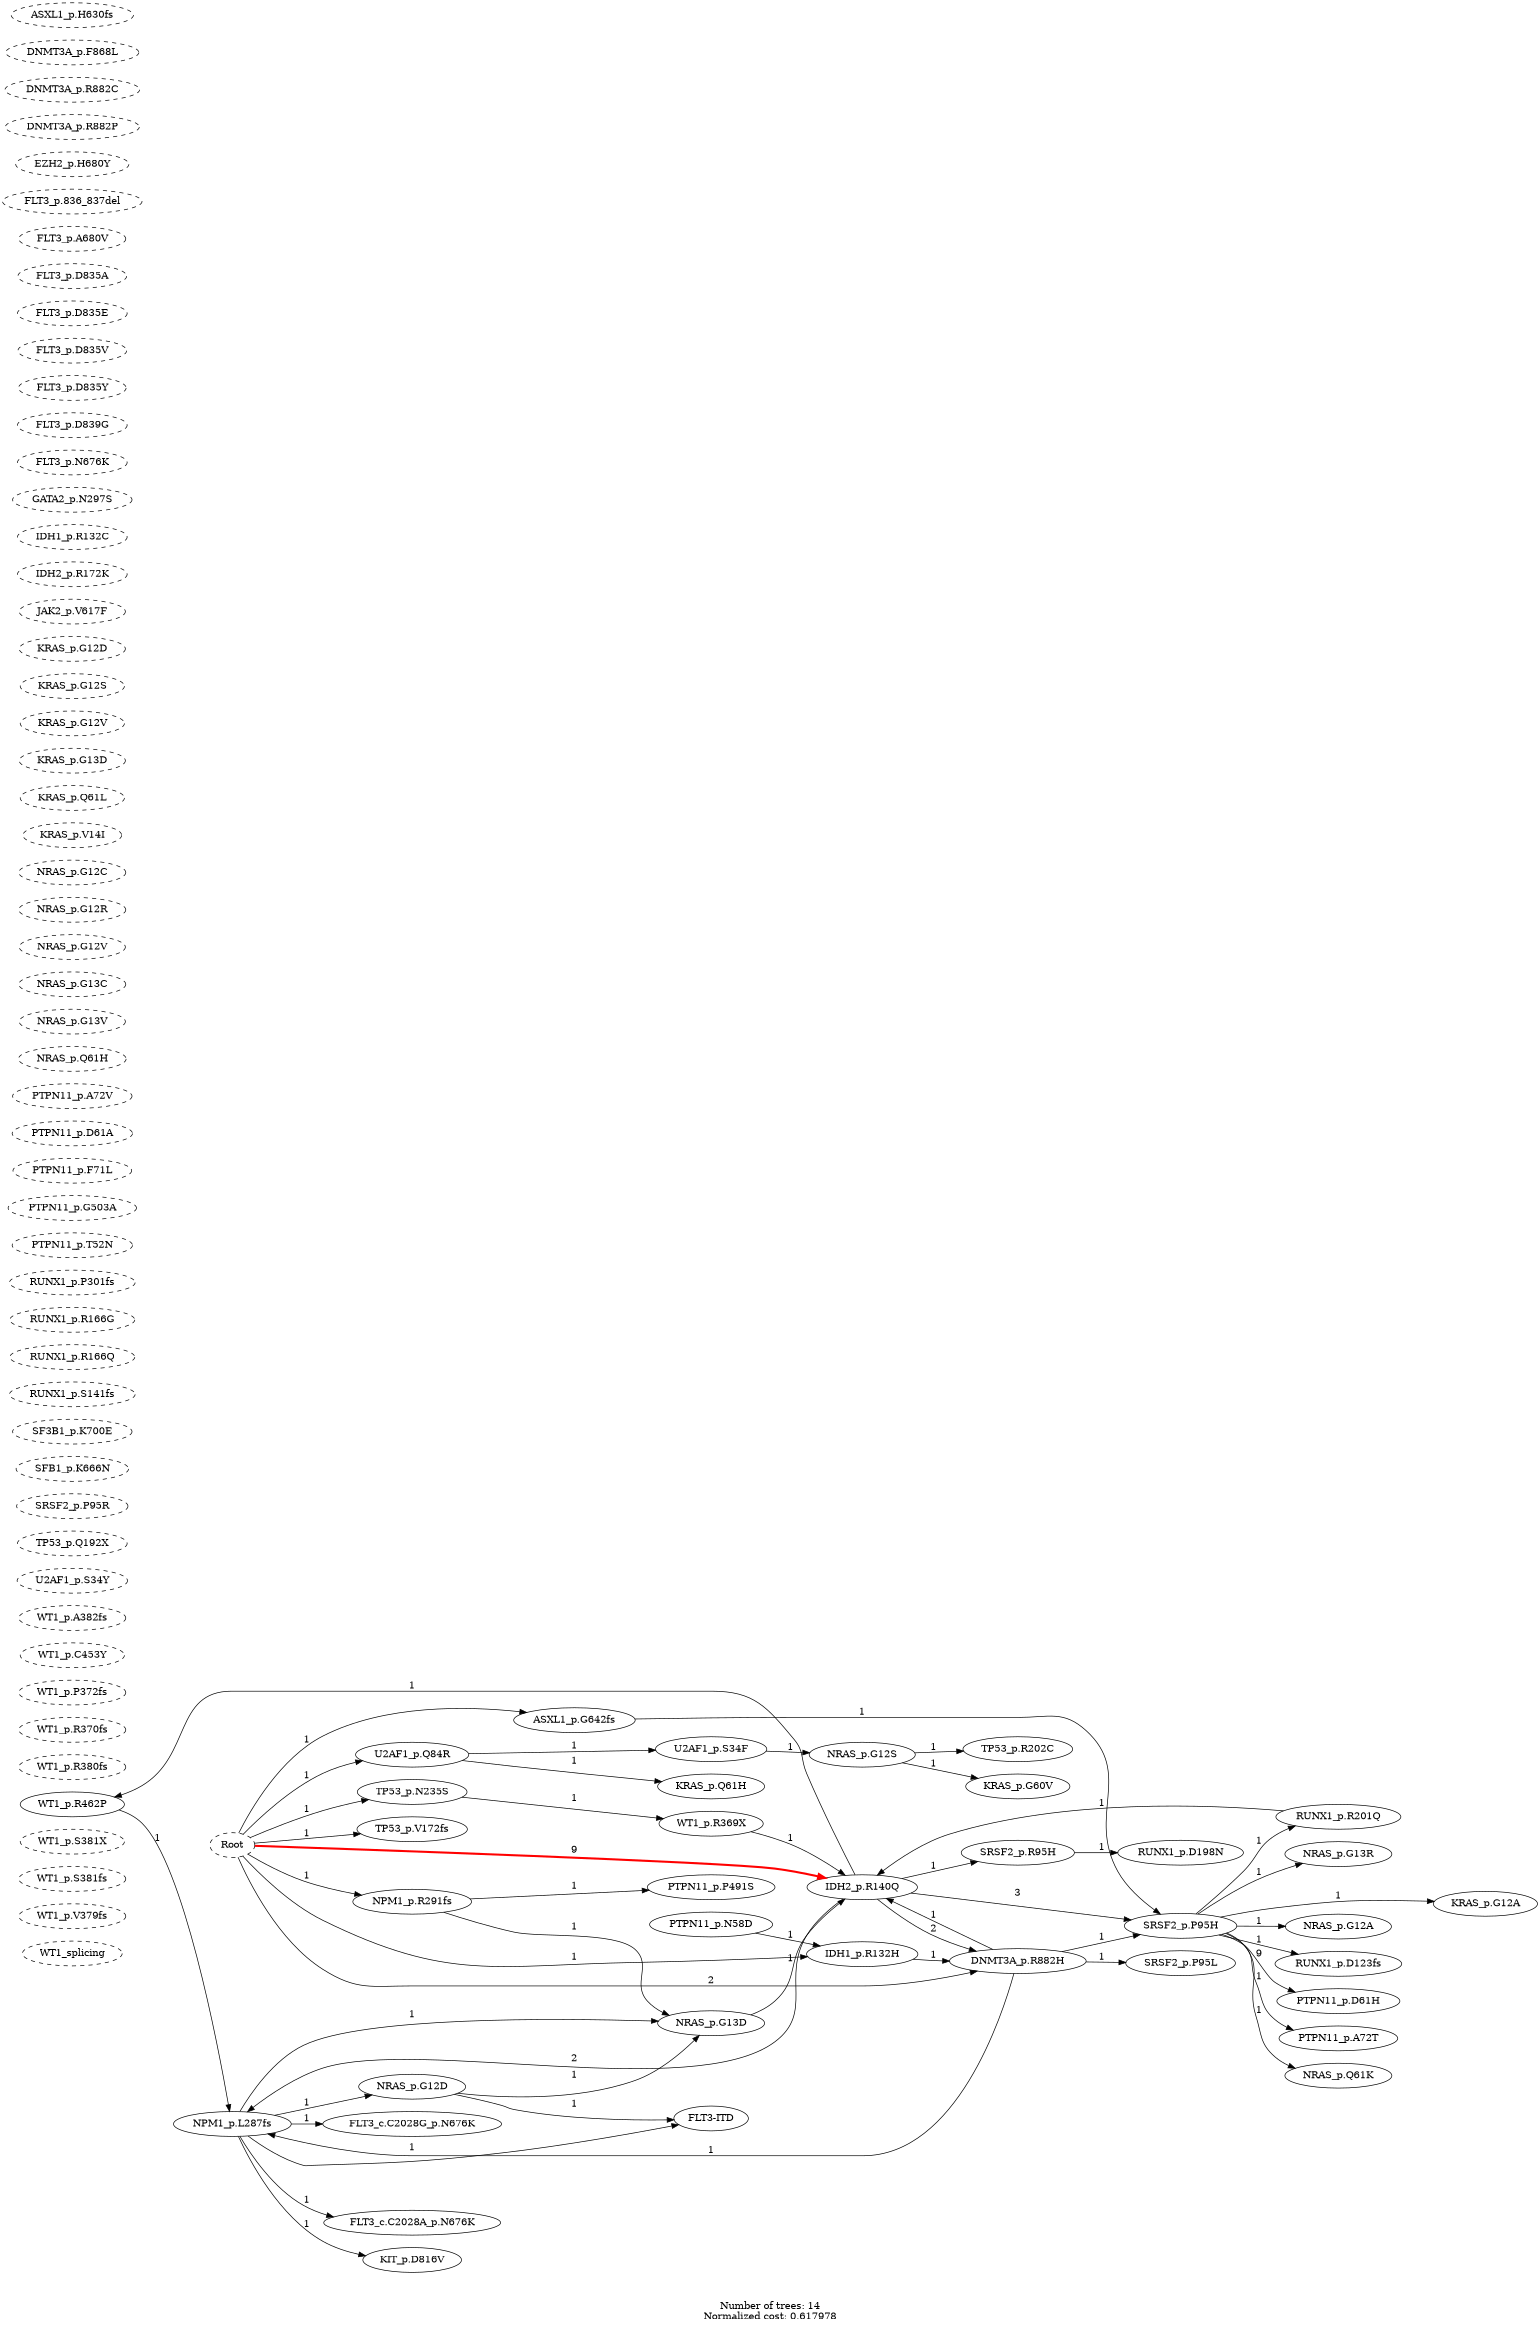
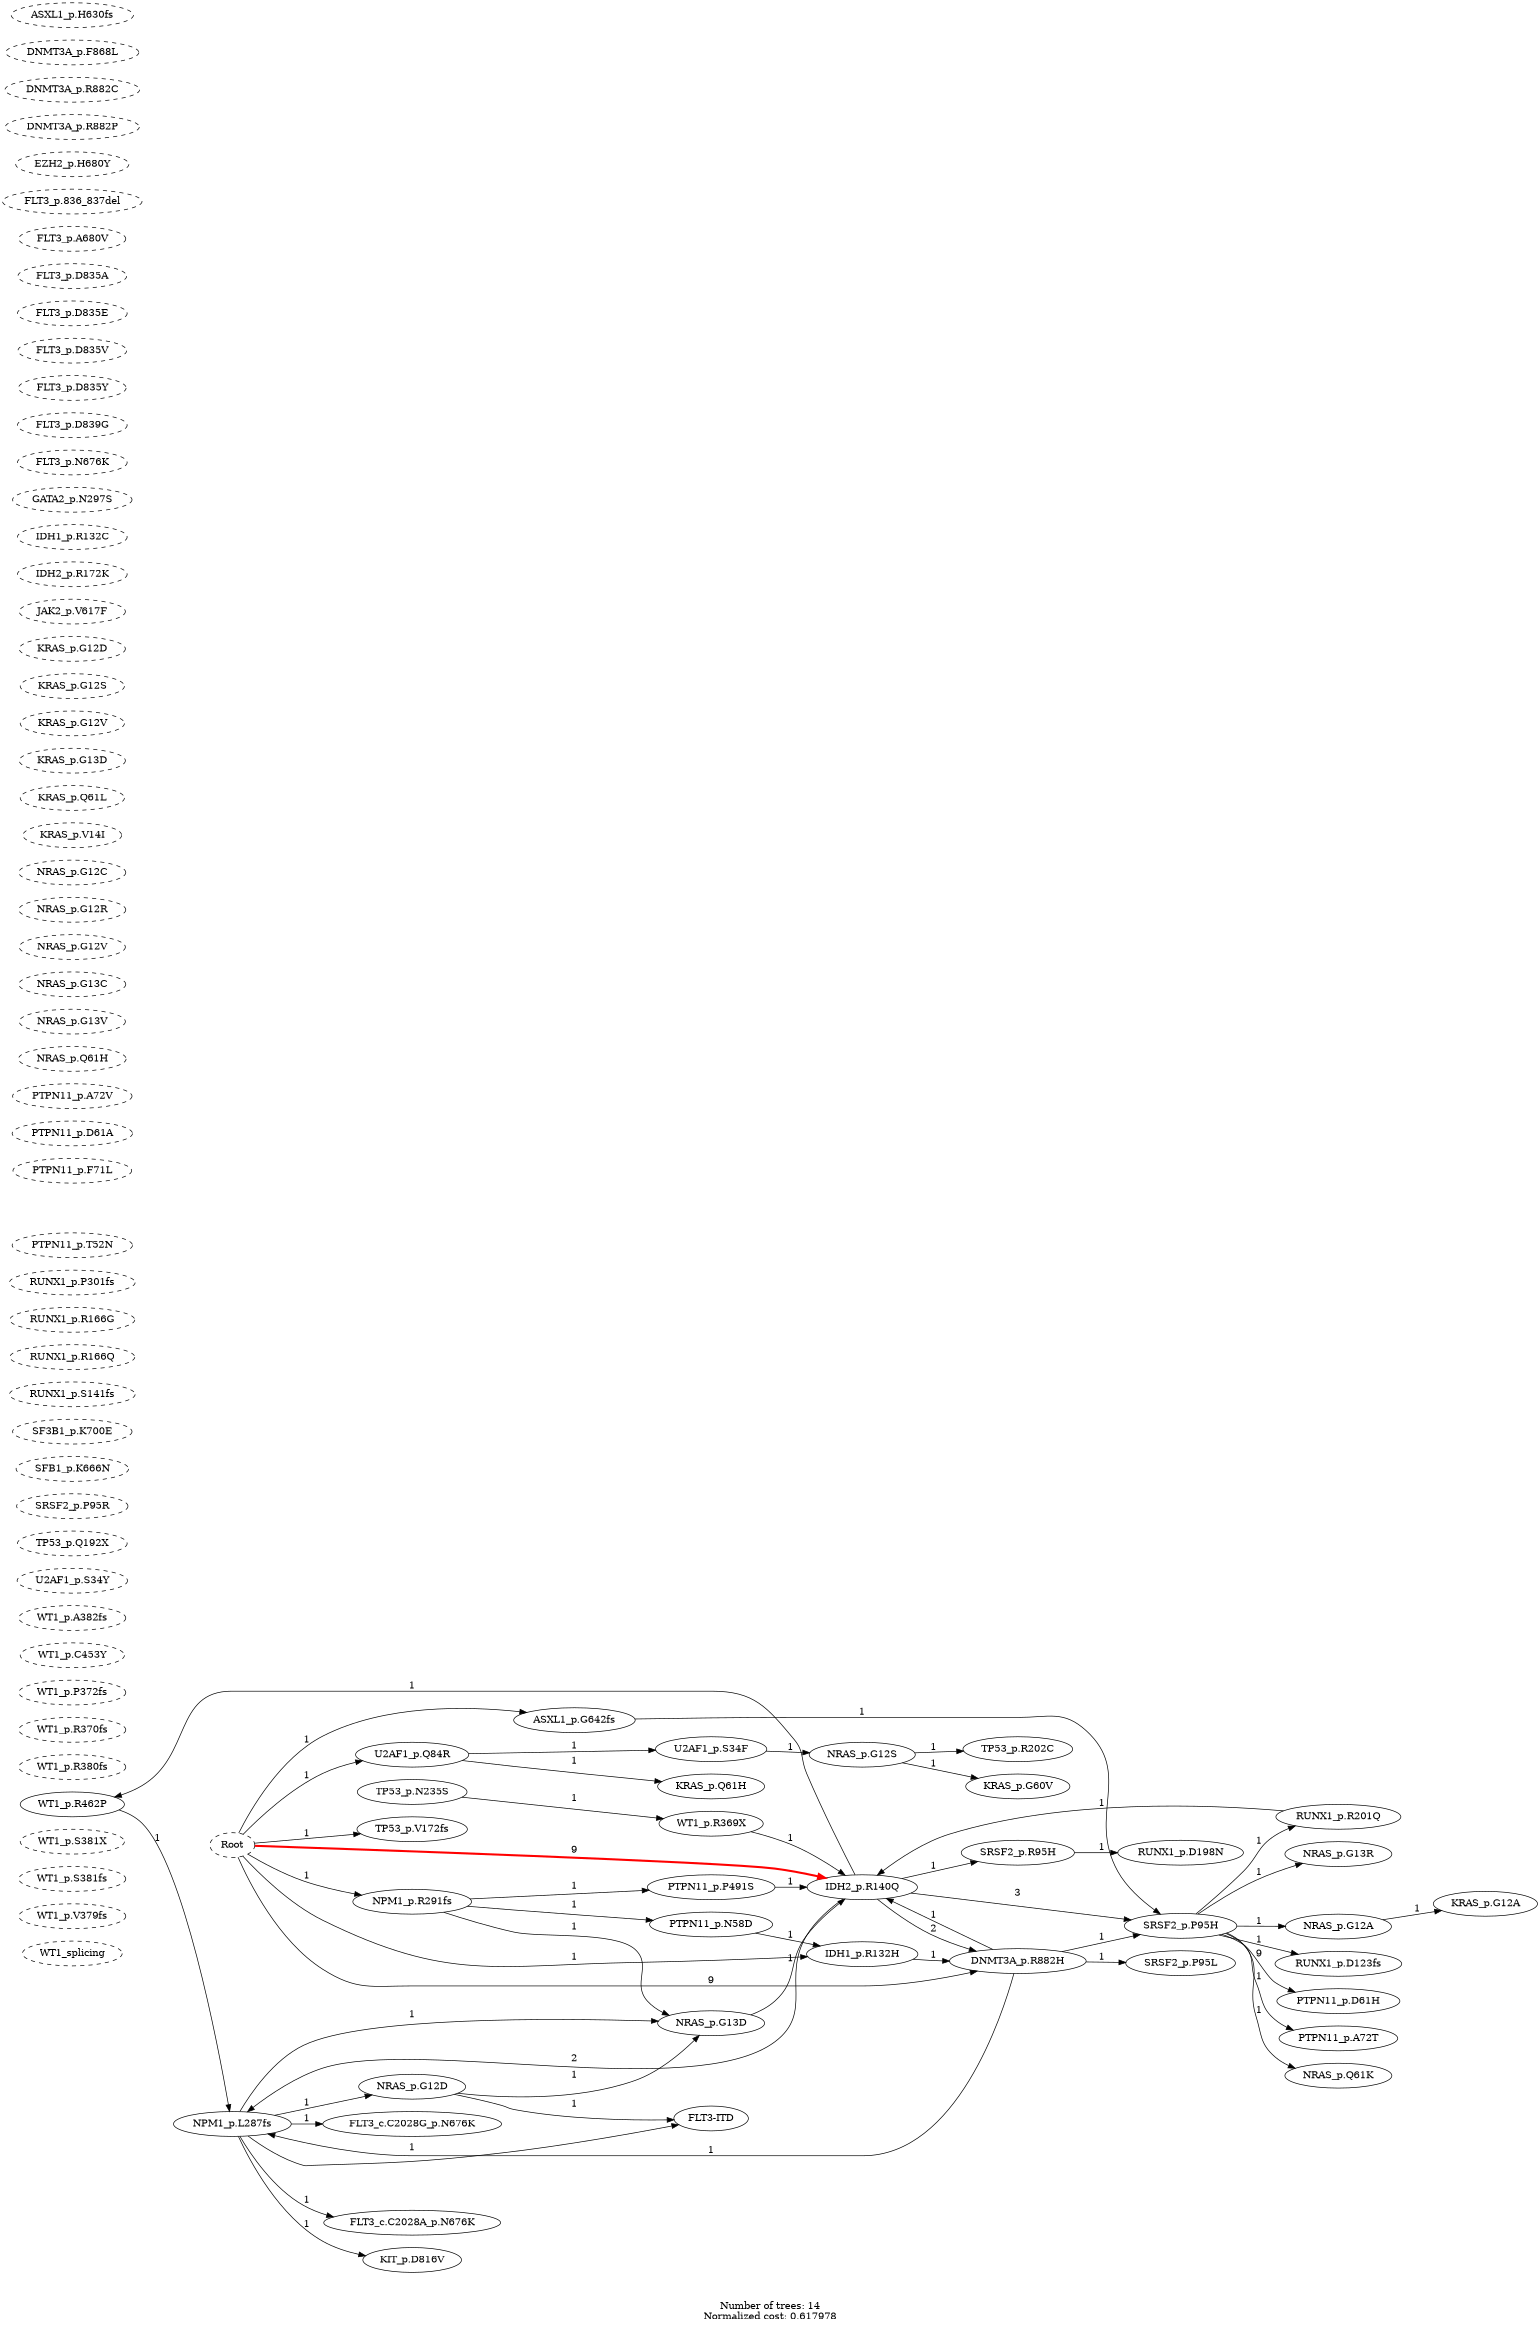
node "PTPN11_p.G503A": removed
edge "Root" -> "TP53_p.N235S": removed, label "1"
edge "PTPN11_p.P491S" -> "IDH2_p.R140Q": added, label "1"
edge "SRSF2_p.P95H" -> "KRAS_p.G12A": now "NRAS_p.G12A" -> "KRAS_p.G12A"
edge "NPM1_p.R291fs" -> "PTPN11_p.N58D": added, label "1"
edge "Root" -> "DNMT3A_p.R882H": label "2" -> "9"
